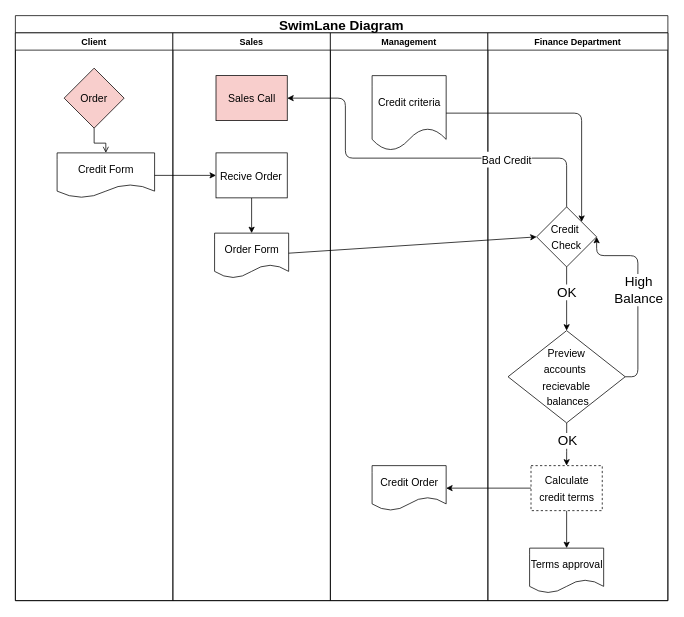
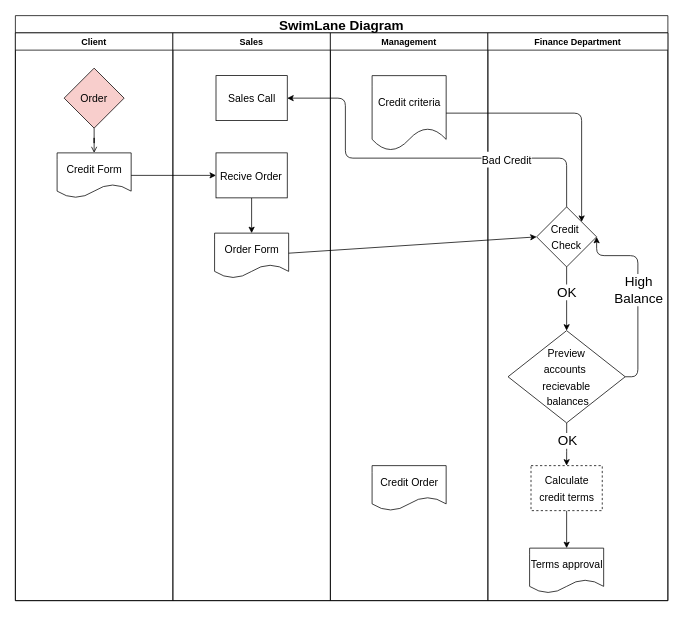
node "Sales Call": fillcolor #f8cecc -> #ffffff
node "Credit Form": size 98x45 -> 74x45
edge "Calculate credit terms" -> "Credit Order": removed
